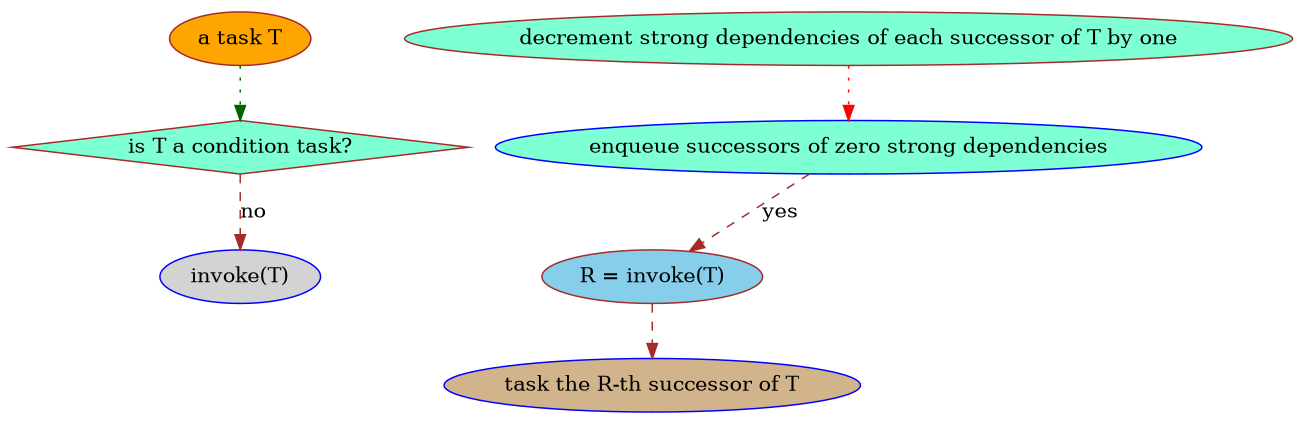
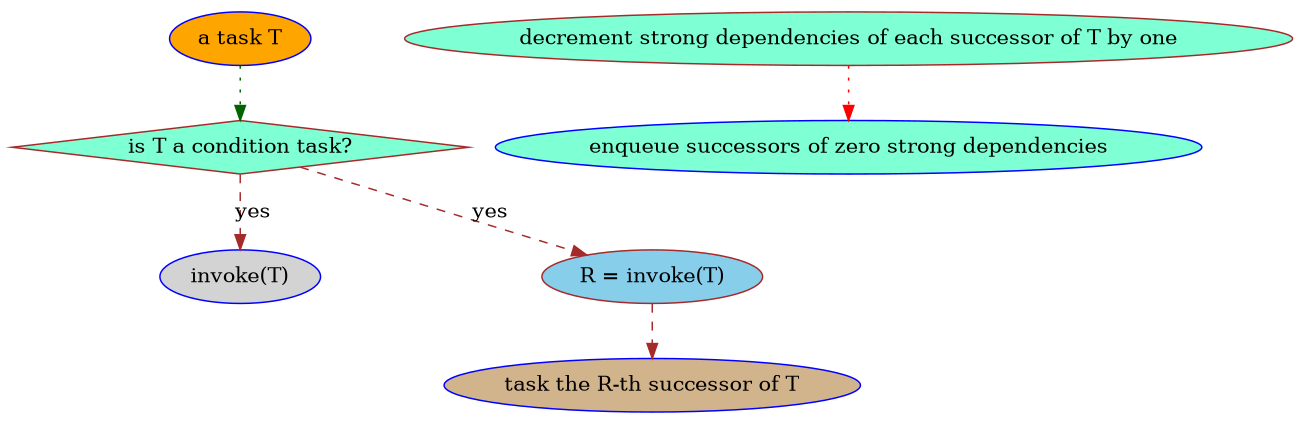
node "a task T": color brown -> blue
edge "enqueue successors of zero strong dependencies" -> "R = invoke(T)": now "is T a condition task?" -> "R = invoke(T)"
edge "is T a condition task?" -> "invoke(T)": label "no" -> "yes"
